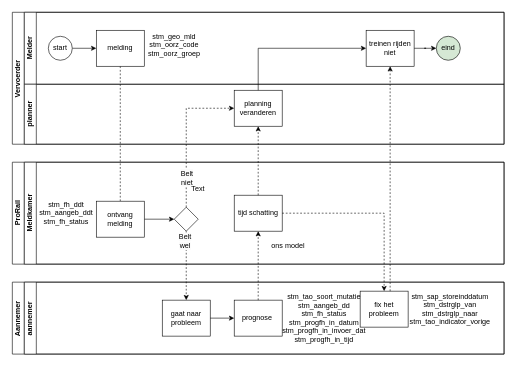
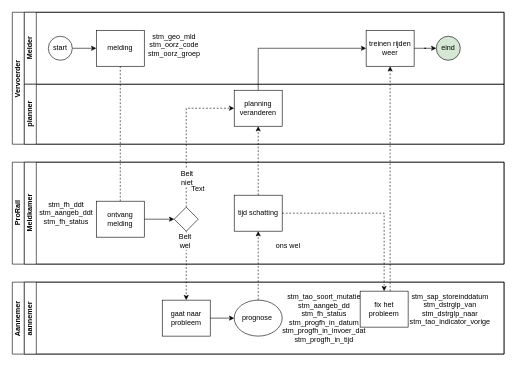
node "treinen rijden niet": label "treinen rijden niet" -> "treinen rijden weer"
node "ons model": label "ons model" -> "ons wel"
node "prognose": shape rectangle -> ellipse
